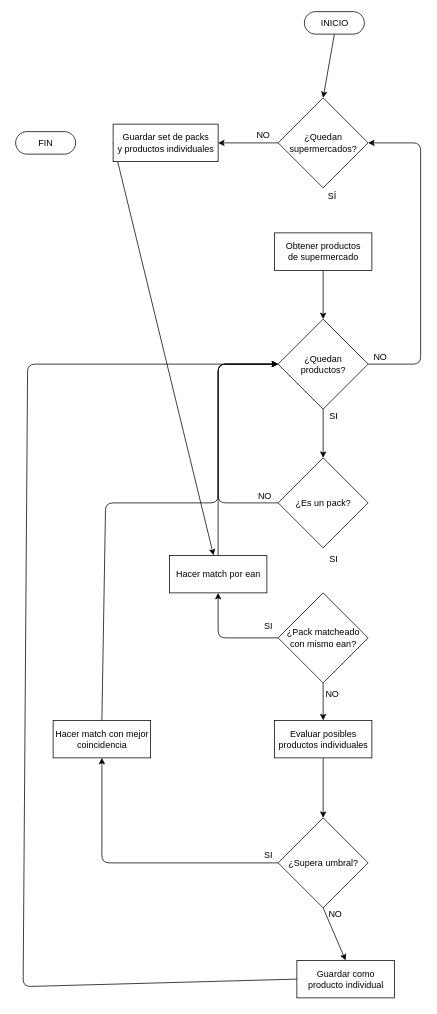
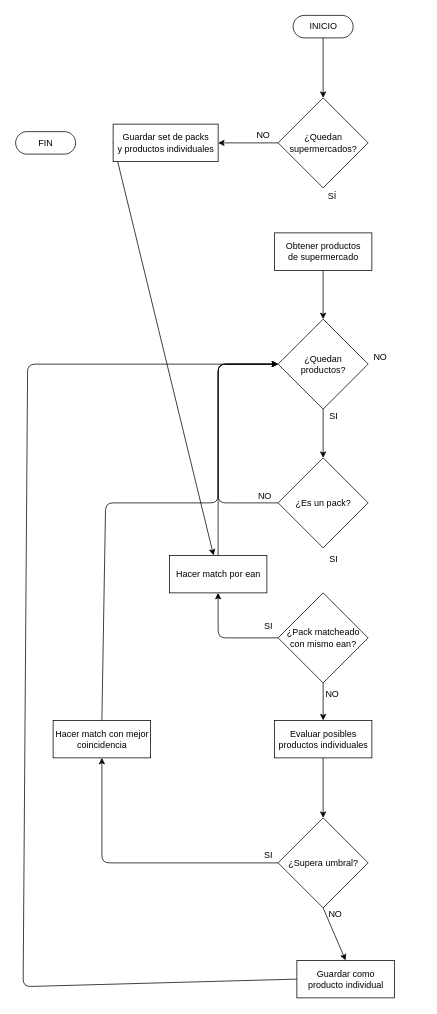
node "INICIO": moved (334, 23) -> (323, 27)
edge "¿Quedan productos?" -> "¿Quedan supermercados?": removed
